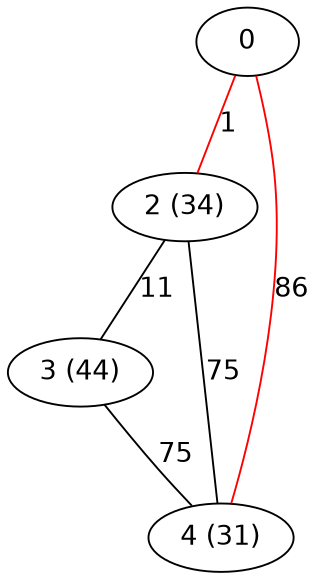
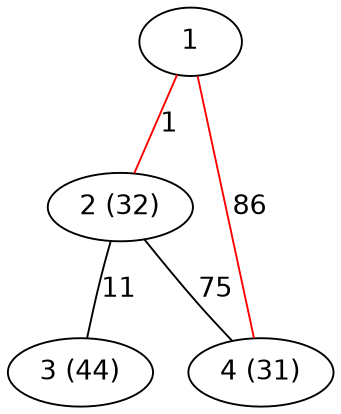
node "0": label "0" -> "1"
node "2 (34)": label "2 (34)" -> "2 (32)"
edge "3 (44)" -- "4 (31)": removed, label "75"
